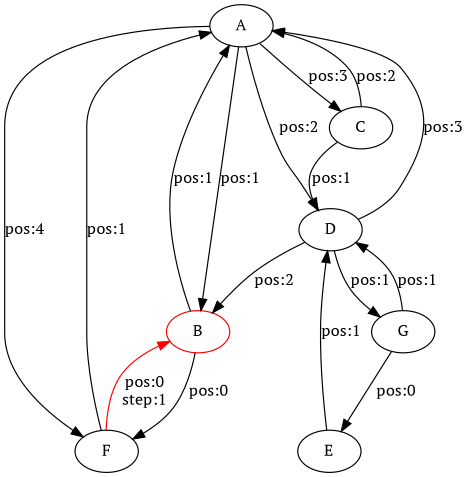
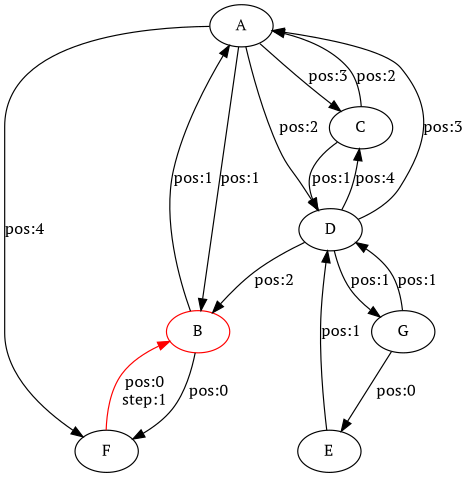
edge "D" -> "C": added, label "pos:4"
edge "F" -> "A": removed, label "pos:1"
